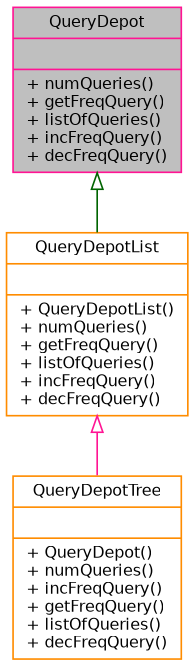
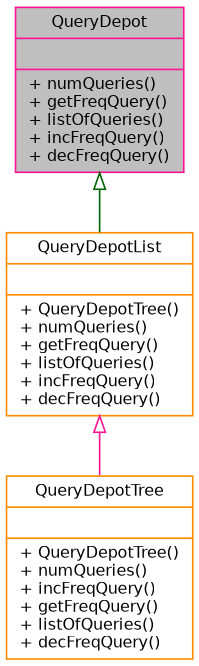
node "QueryDepotList": text "+ QueryDepotList()" -> "+ QueryDepotTree()"
node "QueryDepotTree": text "+ QueryDepot()" -> "+ QueryDepotTree()"
